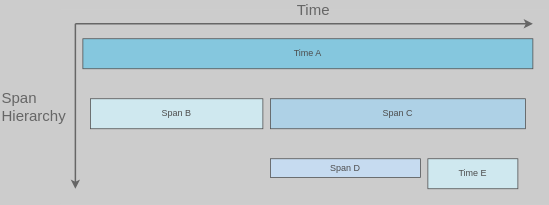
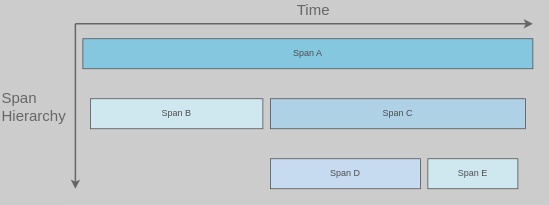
node "Time A": label "Time A" -> "Span A"
node "Span D": size 150x19 -> 150x30
node "Time E": label "Time E" -> "Span E"
